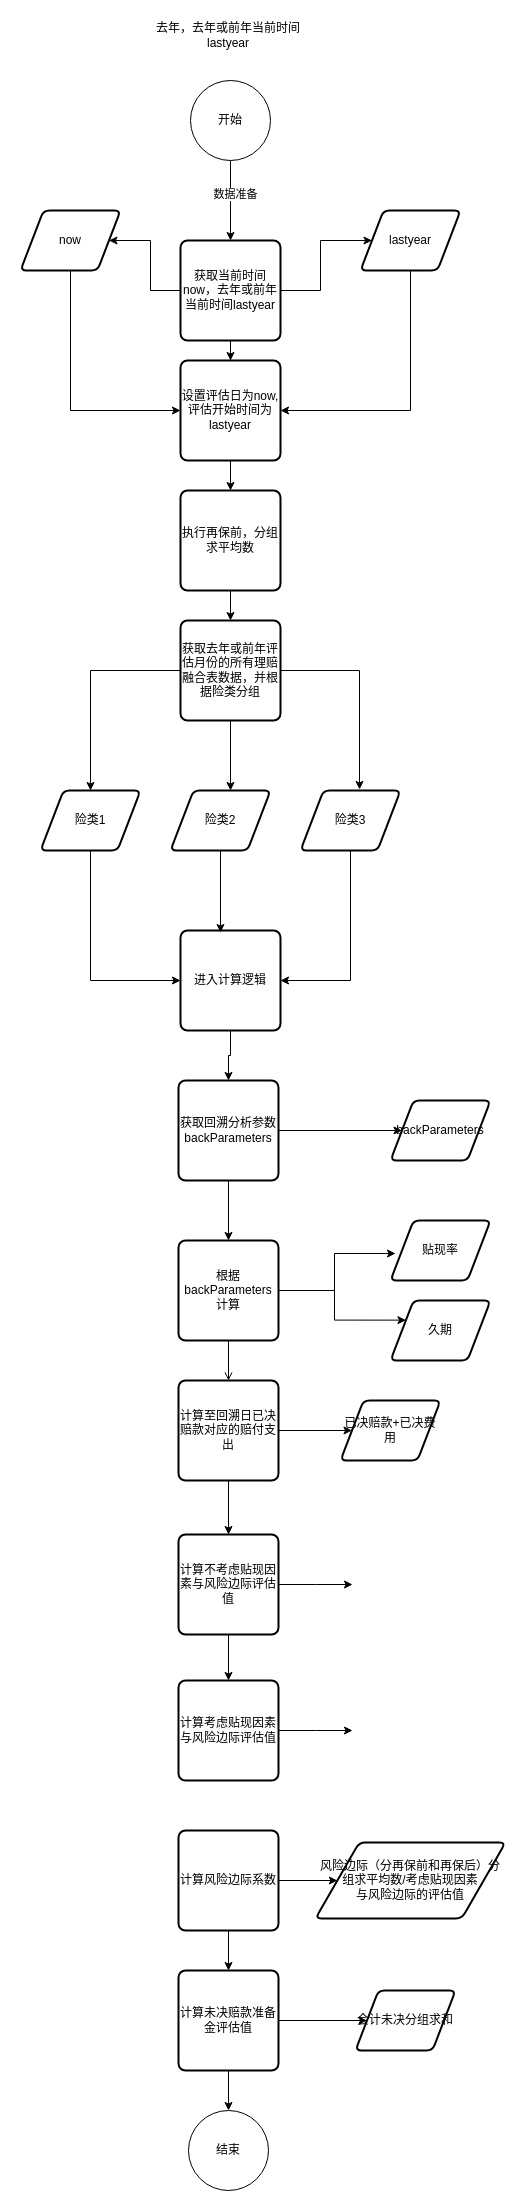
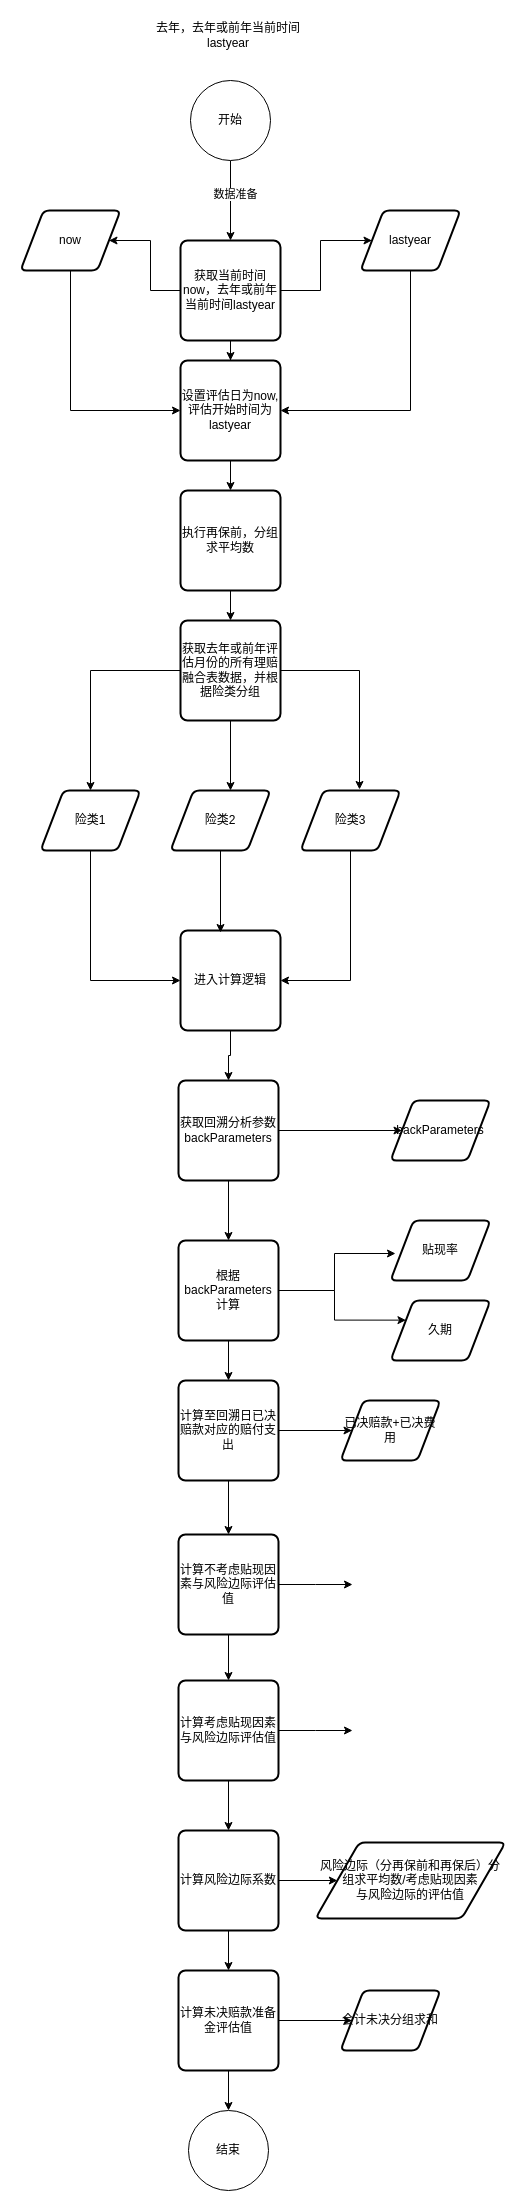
edge "根据backParameters计算" -> "计算至回溯日已决赔款对应的赔付支出": arrowhead open -> classic
edge "计算考虑贴现因素与风险边际评估值" -> "计算风险边际系数": added
node "会计未决分组求和": moved (406, 2021) -> (391, 2021)
